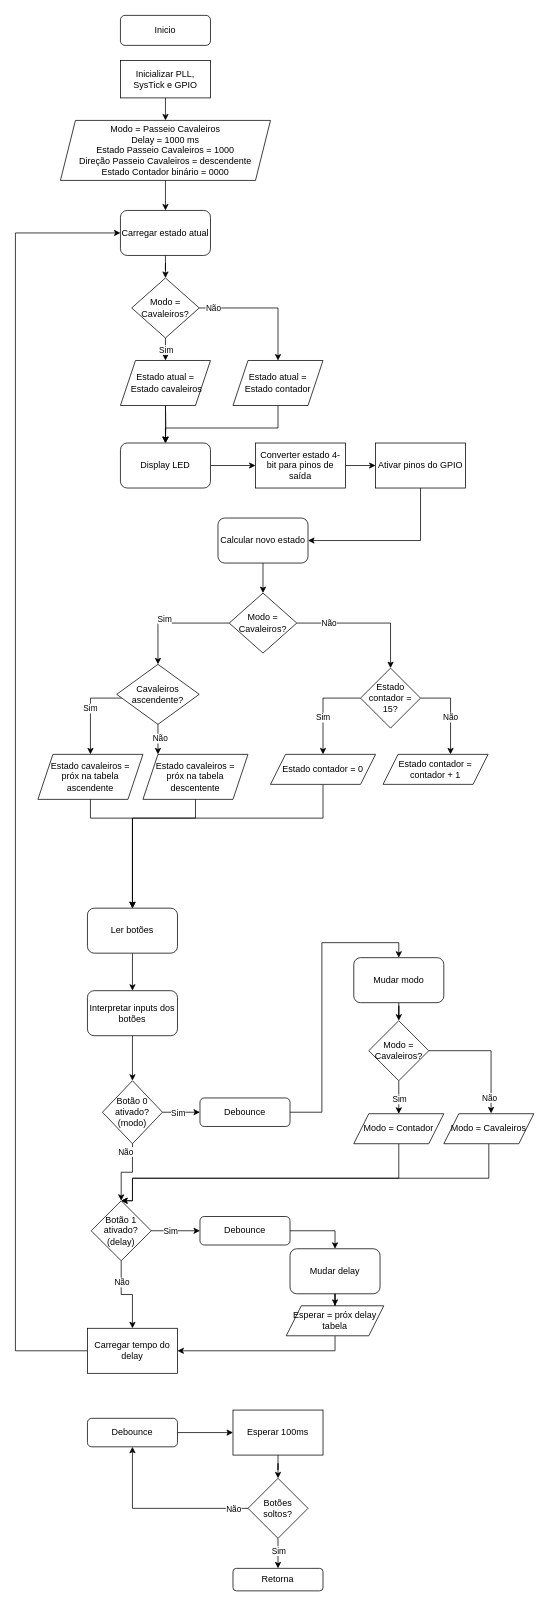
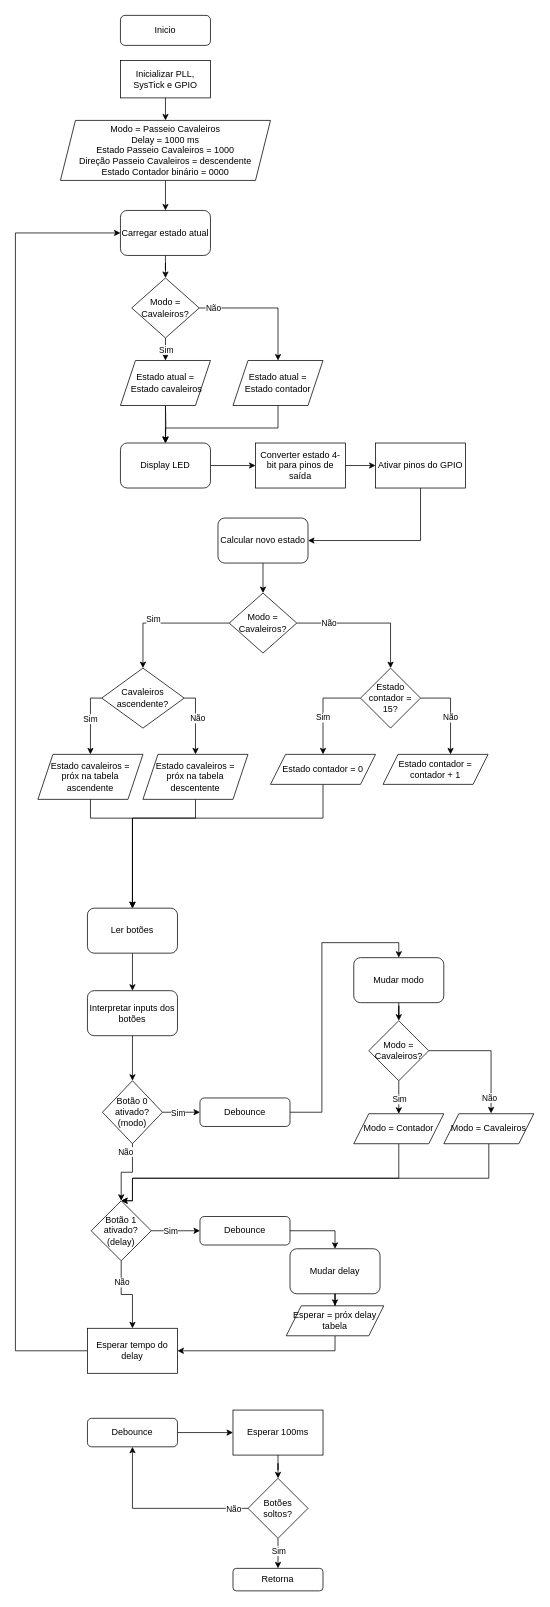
node "Cavaleiros ascendente?": moved (158, 694) -> (143, 698)
node "Carregar tempo do delay": label "Carregar tempo do delay" -> "Esperar tempo do delay"
